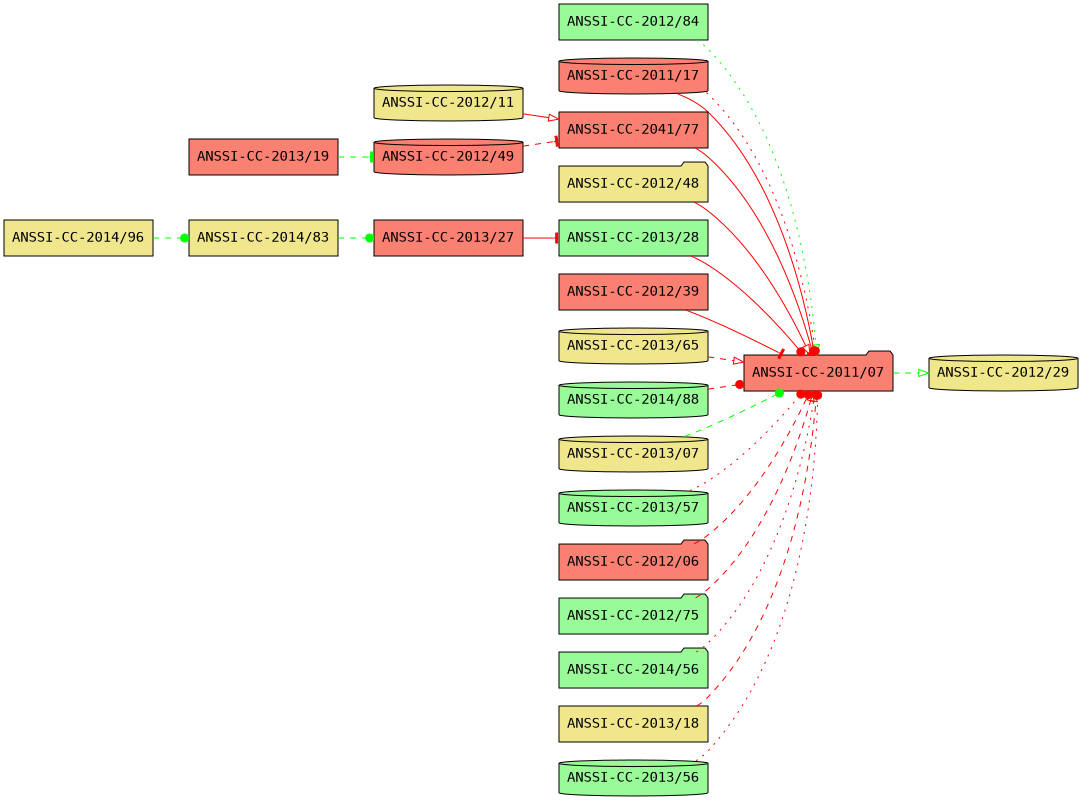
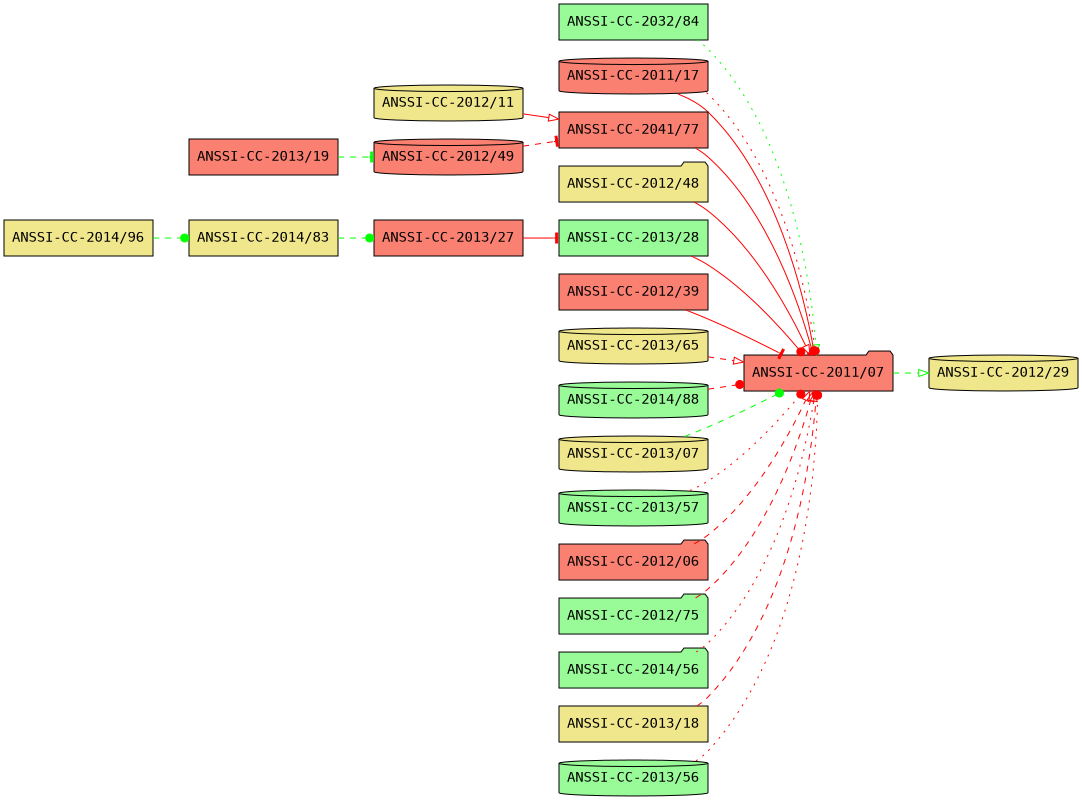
node "ANSSI-CC-2012/84": label "ANSSI-CC-2012/84" -> "ANSSI-CC-2032/84"
edge "ANSSI-CC-2012/06" -> "ANSSI-CC-2011/07": arrowhead dot -> onormal
